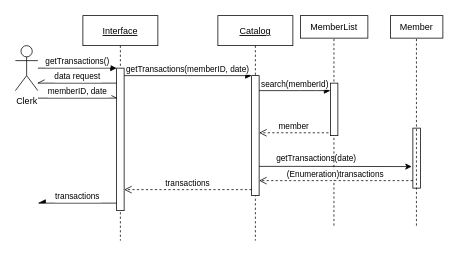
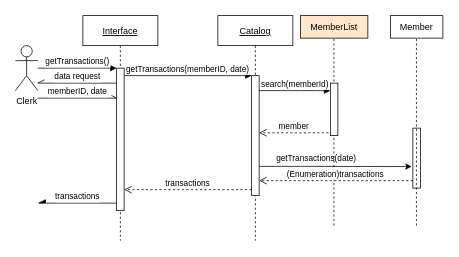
node "MemberList": fillcolor #ffffff -> #ffe6cc
